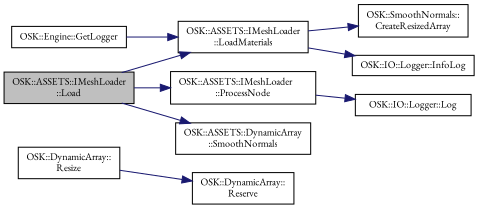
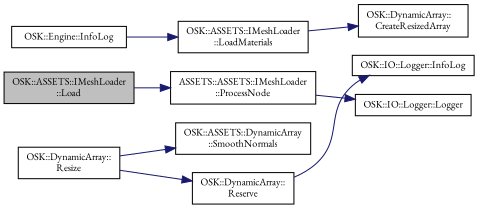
node "OSK::SmoothNormals:: CreateResizedArray": label "OSK::SmoothNormals:: CreateResizedArray" -> "OSK::DynamicArray:: CreateResizedArray"
node "OSK::Engine::GetLogger": label "OSK::Engine::GetLogger" -> "OSK::Engine::InfoLog"
edge "OSK::ASSETS::IMeshLoader ::LoadMaterials" -> "OSK::IO::Logger::InfoLog": now "OSK::DynamicArray:: Reserve" -> "OSK::IO::Logger::InfoLog"
edge "OSK::ASSETS::IMeshLoader ::Load" -> "OSK::ASSETS::IMeshLoader ::LoadMaterials": removed
node "OSK::ASSETS::IMeshLoader ::ProcessNode": label "OSK::ASSETS::IMeshLoader ::ProcessNode" -> "ASSETS::ASSETS::IMeshLoader ::ProcessNode"
node "OSK::IO::Logger::Log": label "OSK::IO::Logger::Log" -> "OSK::IO::Logger::Logger"
edge "OSK::ASSETS::IMeshLoader ::Load" -> "OSK::ASSETS::DynamicArray ::SmoothNormals": now "OSK::DynamicArray:: Resize" -> "OSK::ASSETS::DynamicArray ::SmoothNormals"
